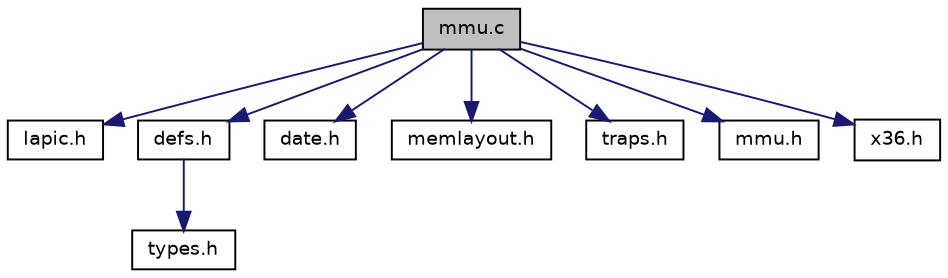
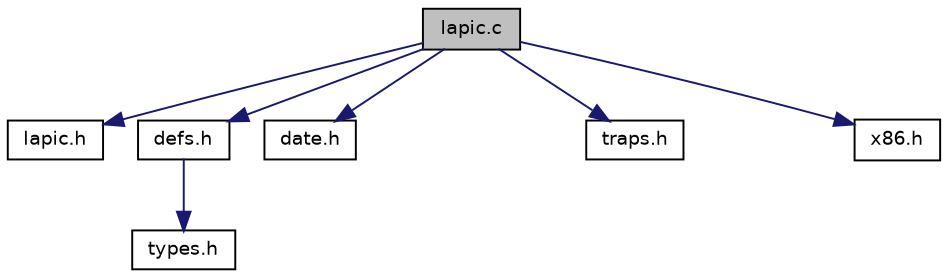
node "mmu.c": label "mmu.c" -> "lapic.c"
node "memlayout.h": removed
node "mmu.h": removed
node "x36.h": label "x36.h" -> "x86.h"
